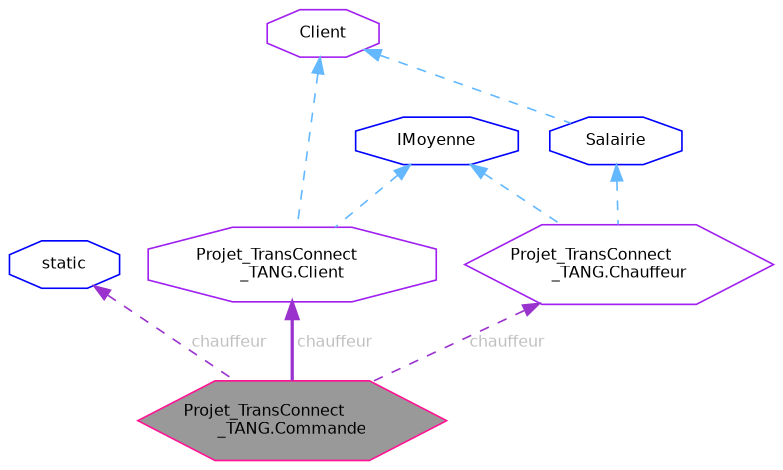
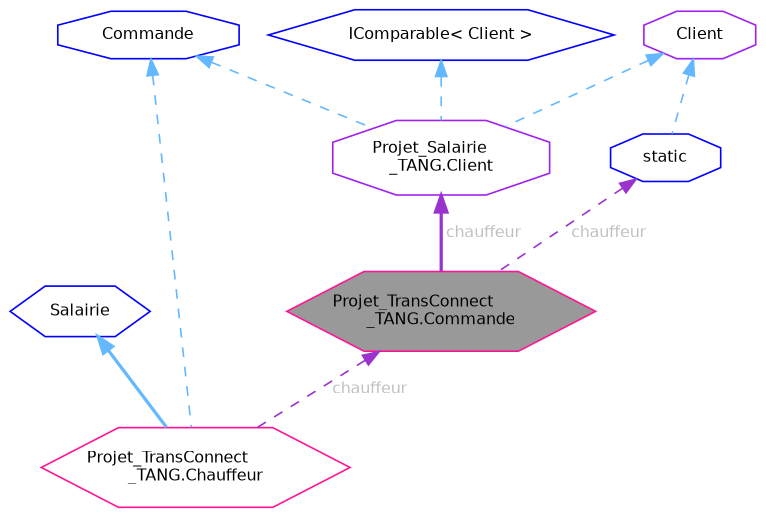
node "IComparable< Client >": added
edge "Salairie" -> "Client": now "static" -> "Client"
node "IMoyenne": label "IMoyenne" -> "Commande"
node "Salairie": shape octagon -> hexagon
edge "Projet_TransConnect _TANG.Chauffeur" -> "Salairie": style dashed -> bold
node "Projet_TransConnect _TANG.Client": label "Projet_TransConnect _TANG.Client" -> "Projet_Salairie _TANG.Client"
node "Projet_TransConnect _TANG.Chauffeur": color purple -> deeppink
edge "Projet_TransConnect _TANG.Commande" -> "Projet_TransConnect _TANG.Chauffeur": reversed
